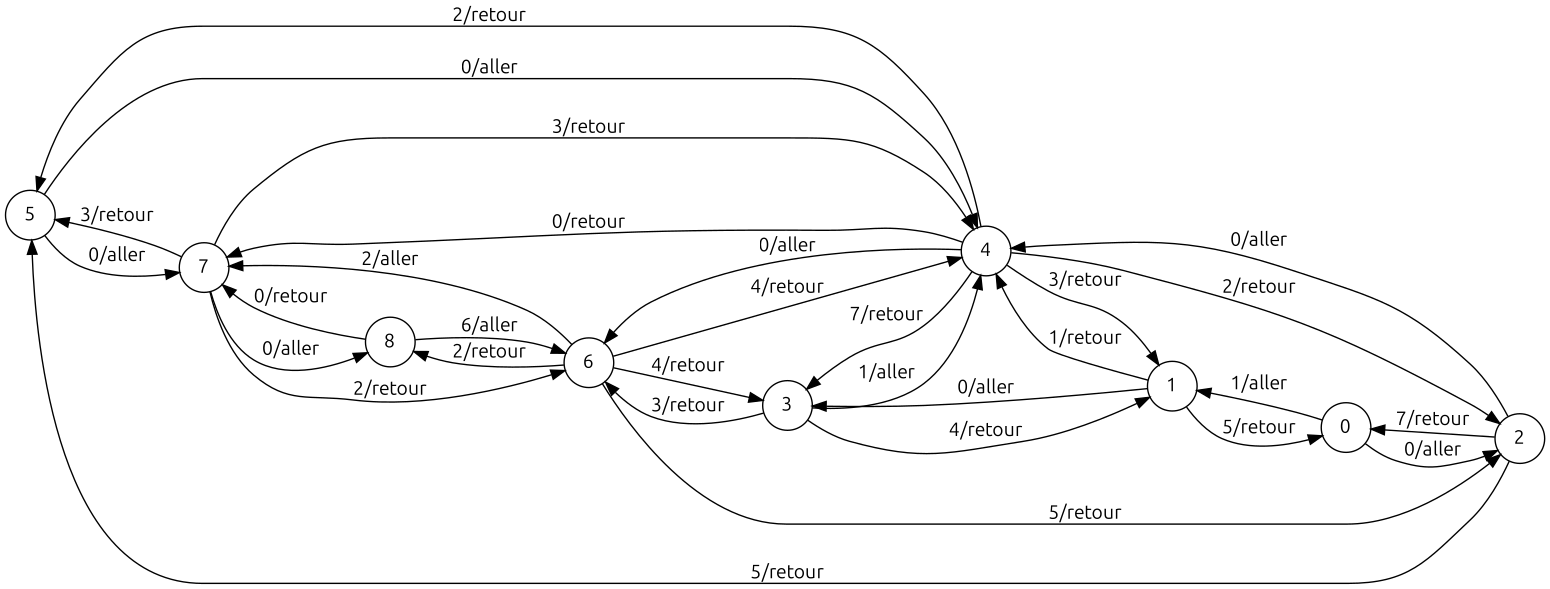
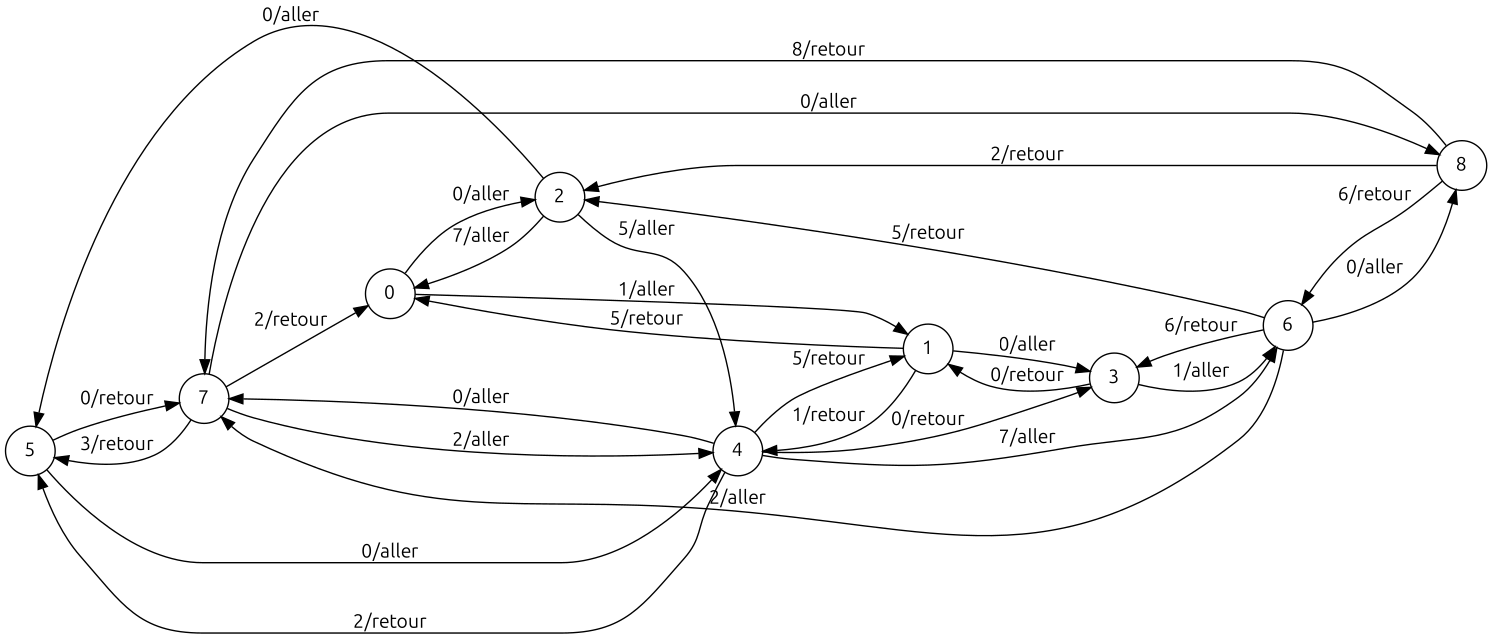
edge "7" -> "4": label "3/retour" -> "2/aller"
edge "4" -> "7": label "0/retour" -> "0/aller"
edge "2" -> "4": label "0/aller" -> "5/aller"
edge "4" -> "6": label "0/aller" -> "7/aller"
edge "5" -> "7": label "0/aller" -> "0/retour"
edge "4" -> "1": label "3/retour" -> "5/retour"
edge "8" -> "7": label "0/retour" -> "8/retour"
edge "4" -> "2": now "8" -> "2"
edge "6" -> "4": removed, label "4/retour"
edge "4" -> "3": label "7/retour" -> "0/retour"
edge "8" -> "6": label "6/aller" -> "6/retour"
edge "6" -> "8": label "2/retour" -> "0/aller"
edge "6" -> "3": label "4/retour" -> "6/retour"
edge "3" -> "4": removed, label "1/aller"
edge "7" -> "6": now "7" -> "0"
edge "3" -> "6": label "3/retour" -> "1/aller"
edge "2" -> "0": label "7/retour" -> "7/aller"
edge "3" -> "1": label "4/retour" -> "0/retour"
edge "2" -> "5": label "5/retour" -> "0/aller"
